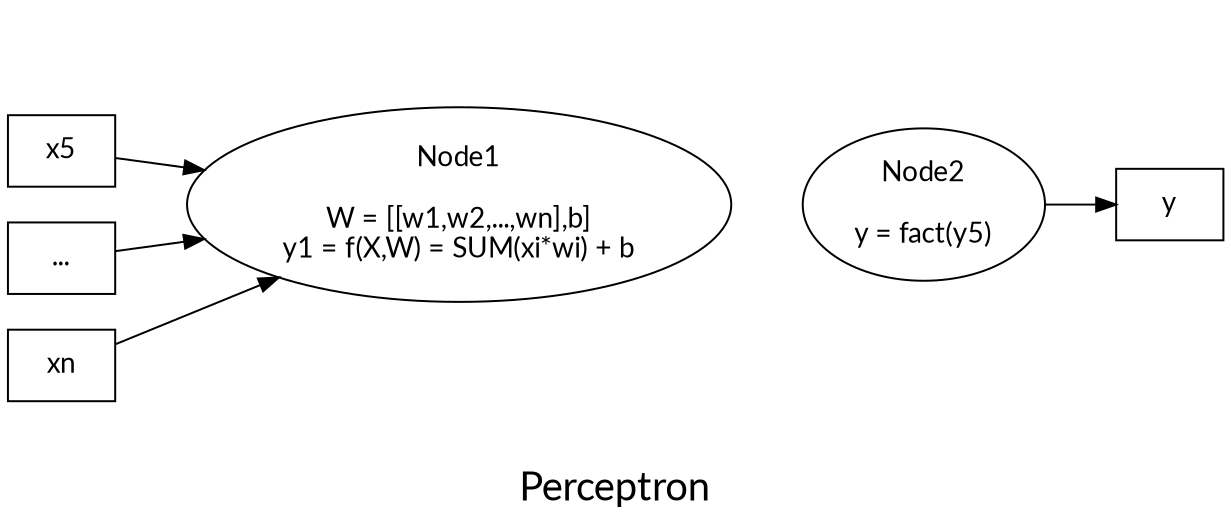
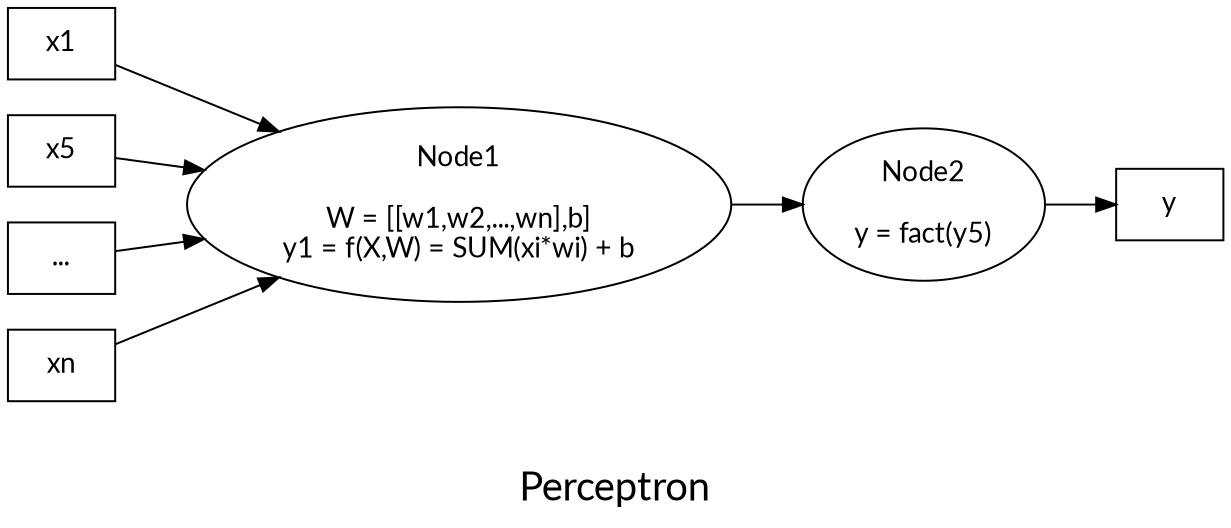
node "x1": added
edge "Node1 W = [[w1,w2,...,wn],b] y1 = f(X,W) = SUM(xi*wi) + b" -> "Node2 y = fact(y5)": added
